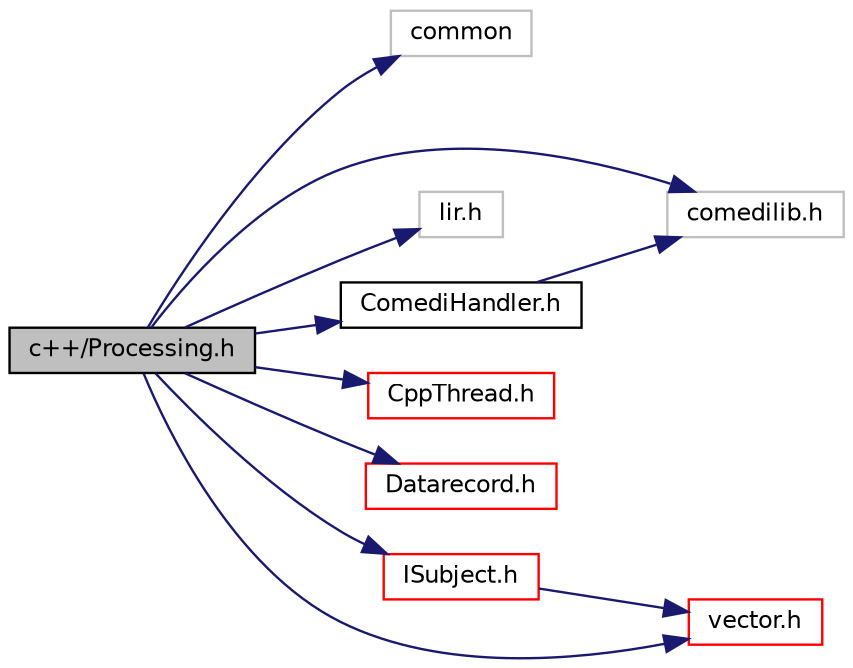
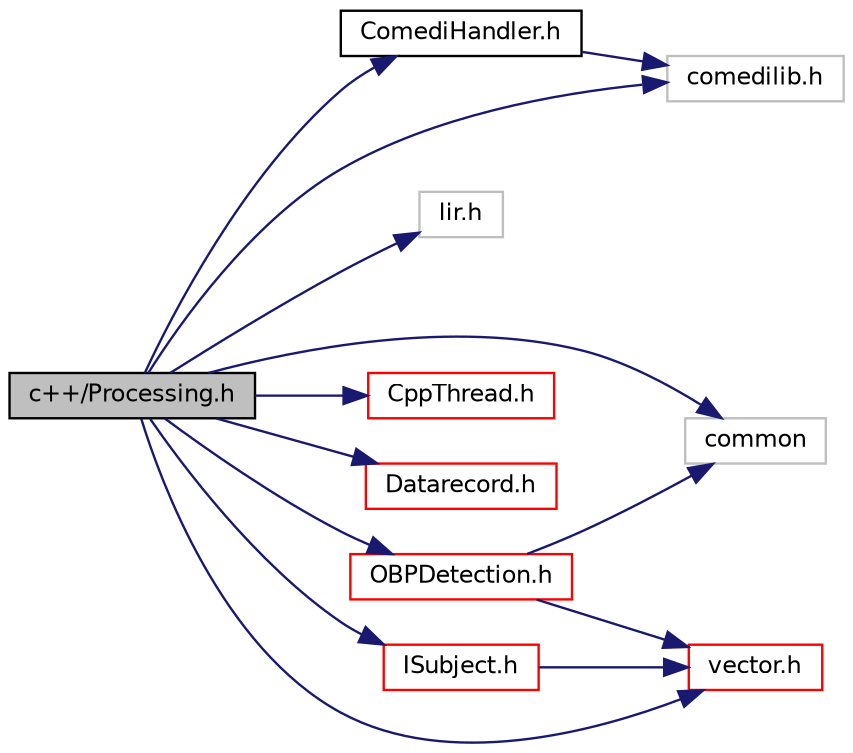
node "OBPDetection.h": added
